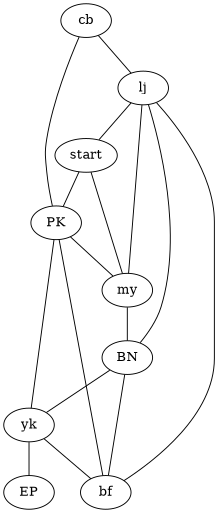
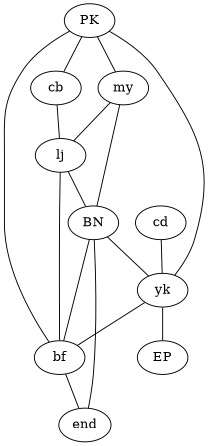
node "start": removed
node "cd": added
node "end": added
